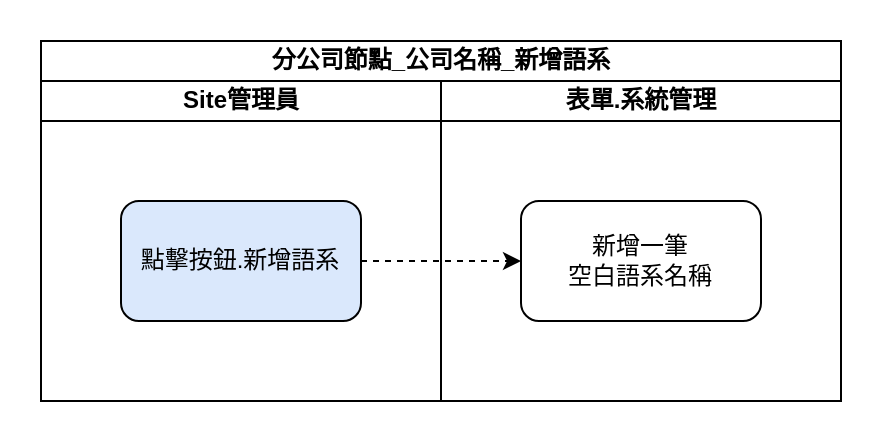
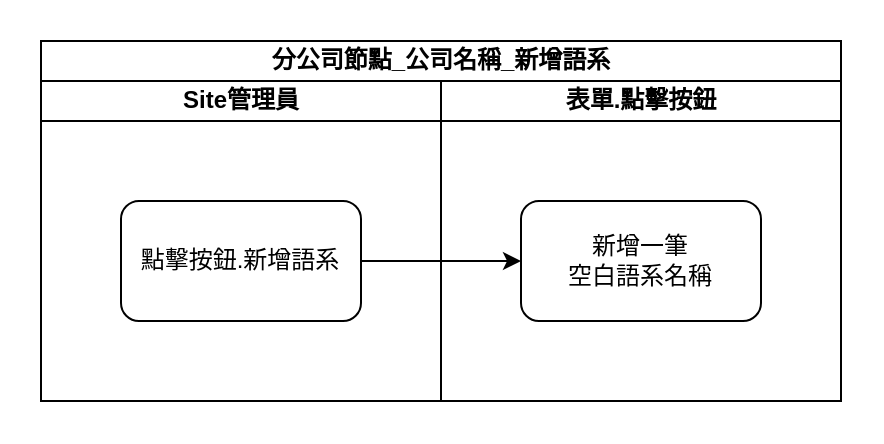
node "表單.系統管理": label "表單.系統管理" -> "表單.點擊按鈕"
node "點擊按鈕.新增語系": fillcolor #dae8fc -> #ffffff
edge "點擊按鈕.新增語系" -> "新增一筆 空白語系名稱": style dashed -> solid
